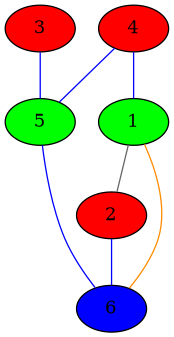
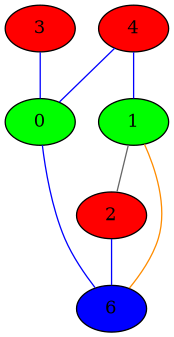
node "5": label "5" -> "0"
